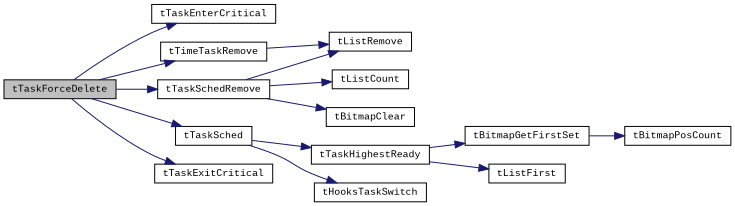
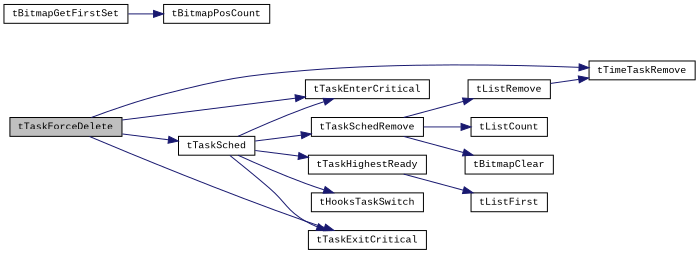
edge "tTimeTaskRemove" -> "tListRemove": reversed
edge "tTaskForceDelete" -> "tTaskSchedRemove": now "tTaskSched" -> "tTaskSchedRemove"
edge "tTaskSched" -> "tTaskEnterCritical": added
edge "tTaskHighestReady" -> "tBitmapGetFirstSet": removed
edge "tTaskSched" -> "tTaskExitCritical": added
